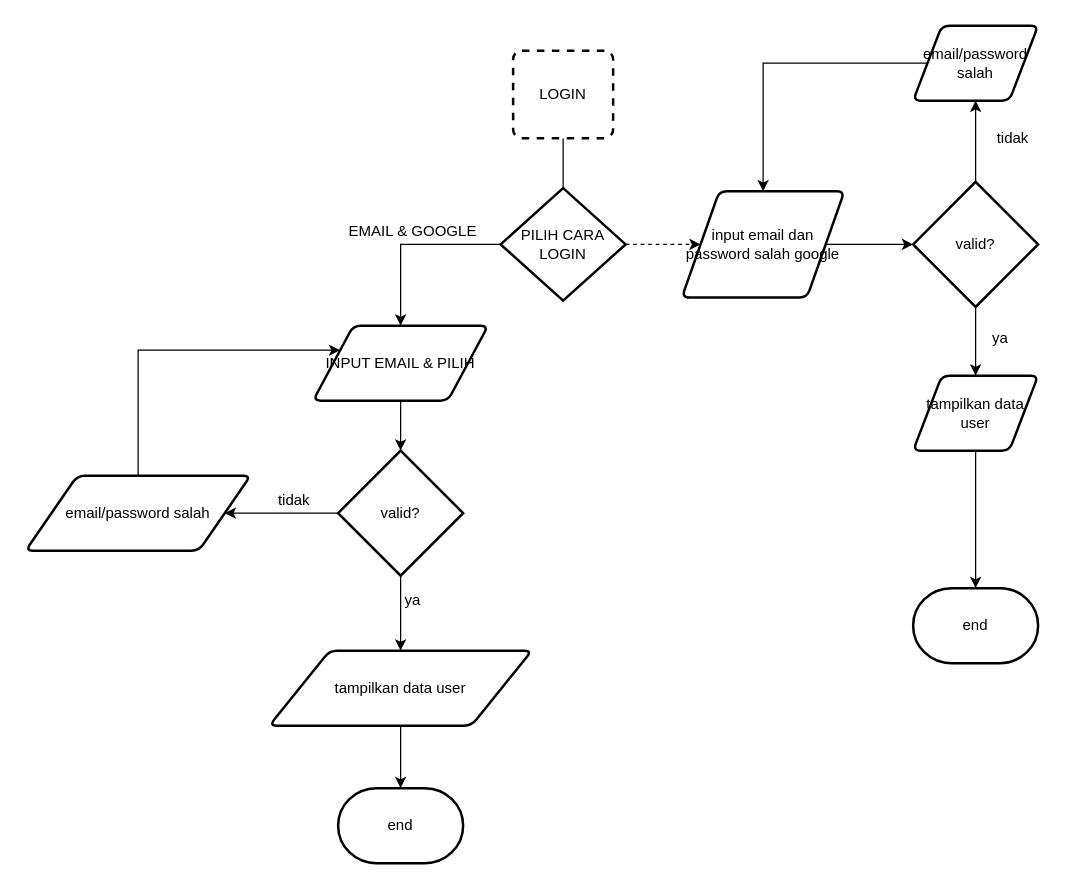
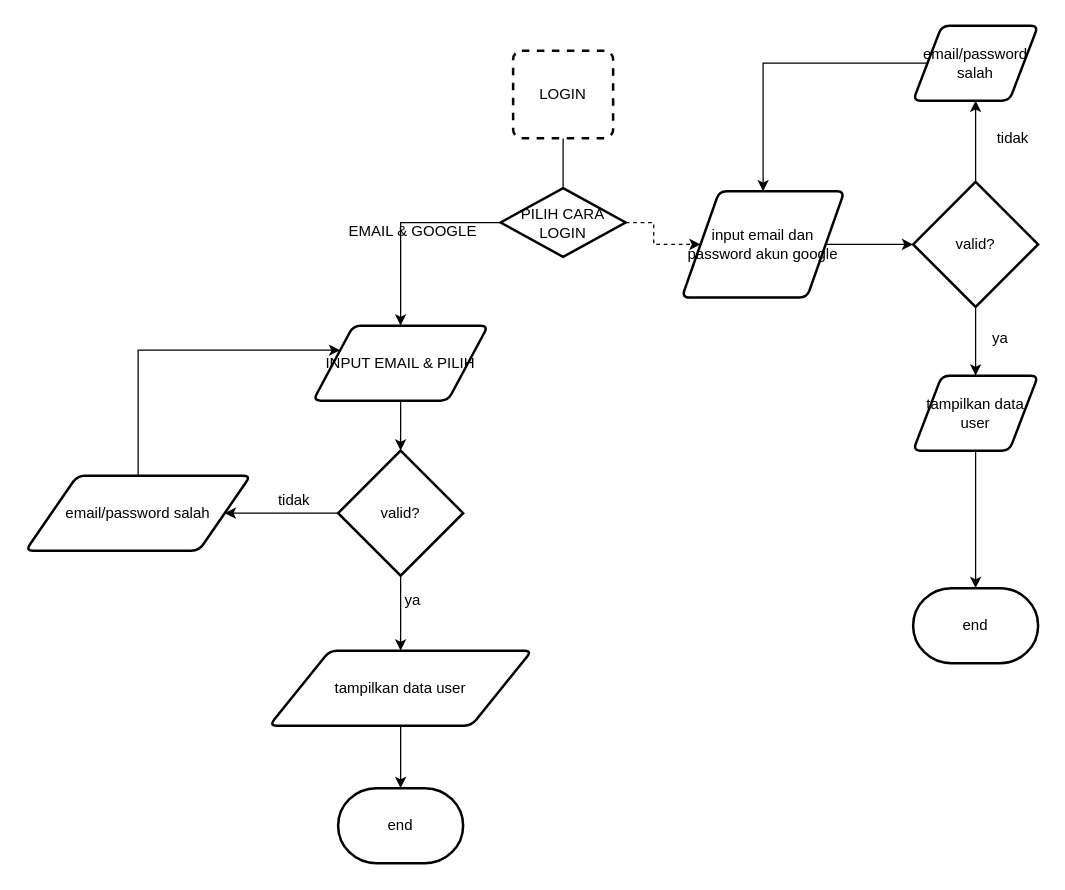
node "PILIH CARA LOGIN": size 125x113 -> 125x69
node "input email dan password salah google": label "input email dan password salah google" -> "input email dan password akun google"
